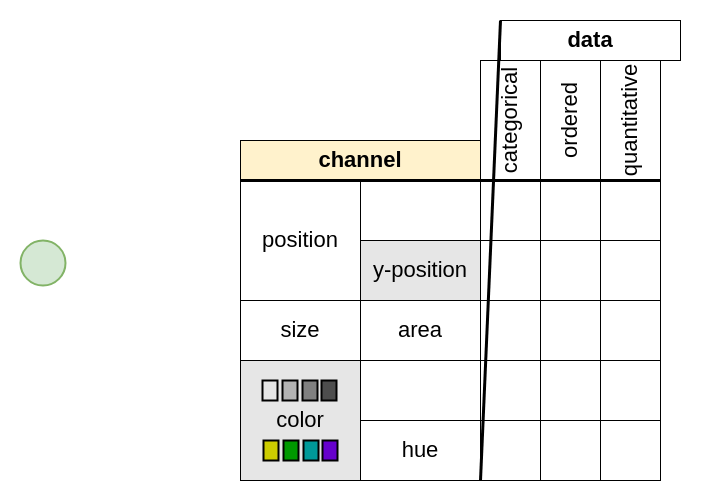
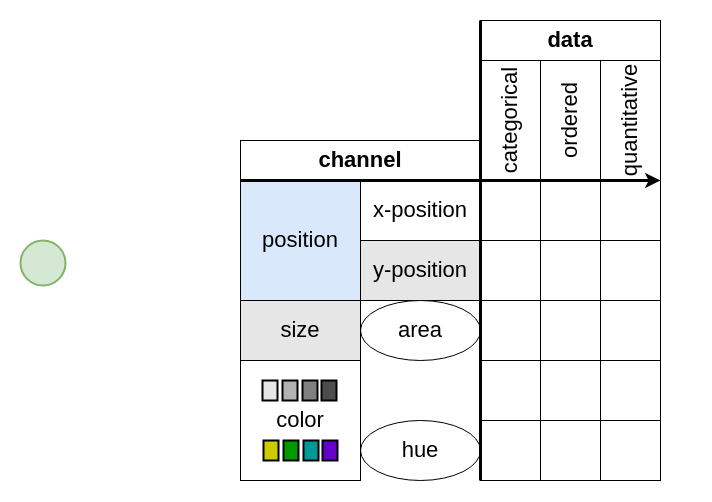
node "data": moved (591, 41) -> (571, 41)
node "channel": fillcolor #fff2cc -> #ffffff
edge "quantitative" -- "position": arrowhead none -> classic
node "x-position": added
node "position": fillcolor #ffffff -> #dae8fc
node "size": fillcolor #ffffff -> #e6e6e6
node "area": shape rectangle -> ellipse
node "color": fillcolor #e6e6e6 -> #ffffff
node "hue": shape rectangle -> ellipse
